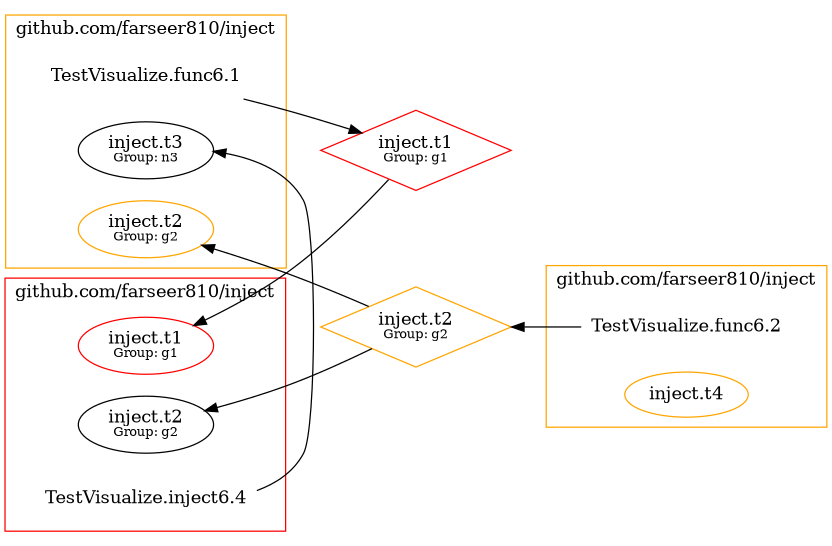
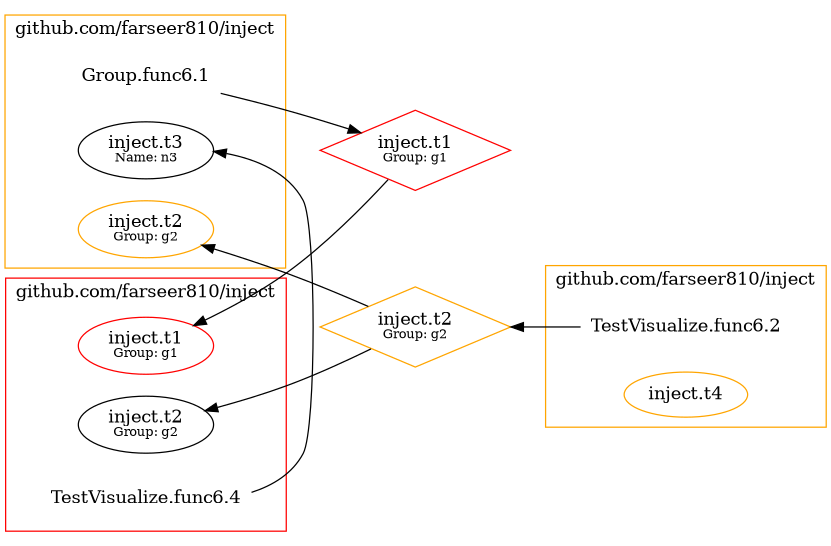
node "TestVisualize.func6.1": label "TestVisualize.func6.1" -> "Group.func6.1"
node "inject.t3": text "Group: n3" -> "Name: n3"
node "TestVisualize.inject6.4": label "TestVisualize.inject6.4" -> "TestVisualize.func6.4"
